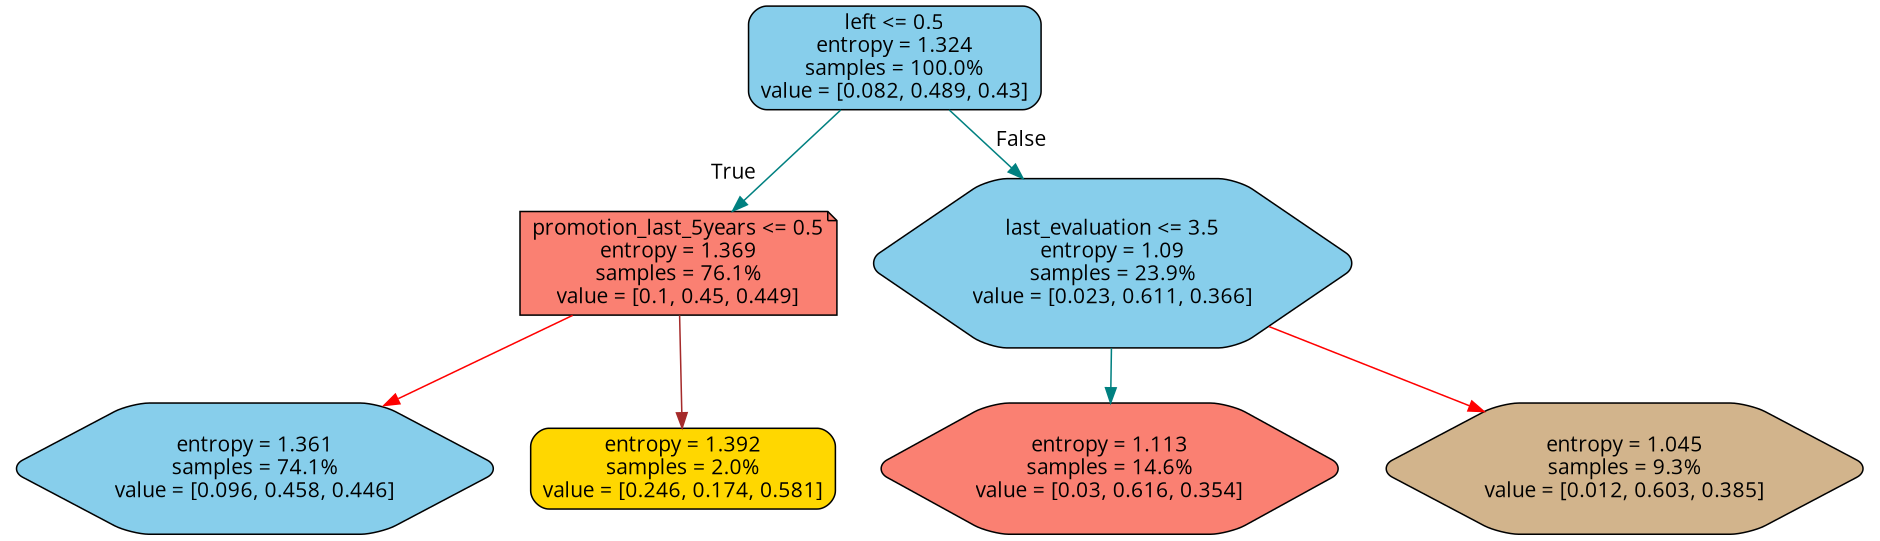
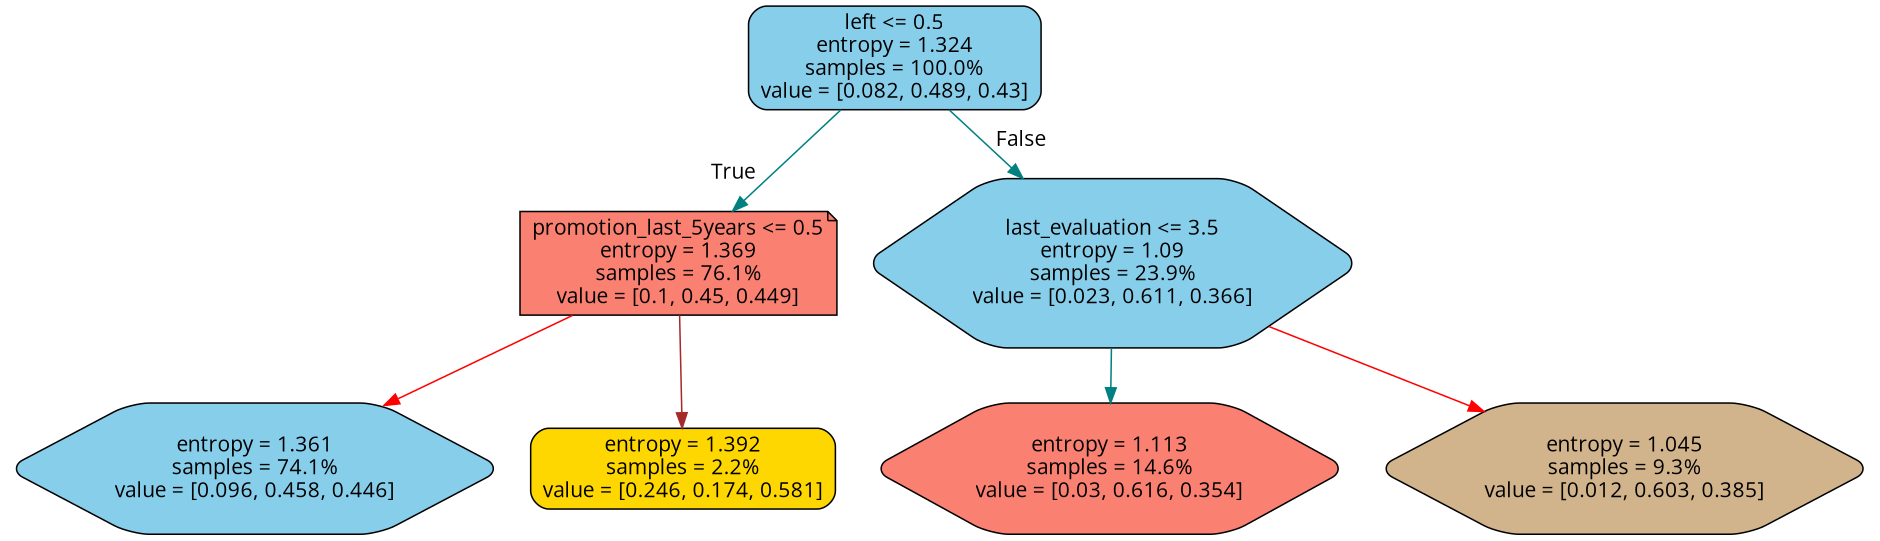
node "entropy = 1.392 samples = 2.0% value = [0.246, 0.174, 0.581]": label "entropy = 1.392 samples = 2.0% value = [0.246, 0.174, 0.581]" -> "entropy = 1.392 samples = 2.2% value = [0.246, 0.174, 0.581]"
